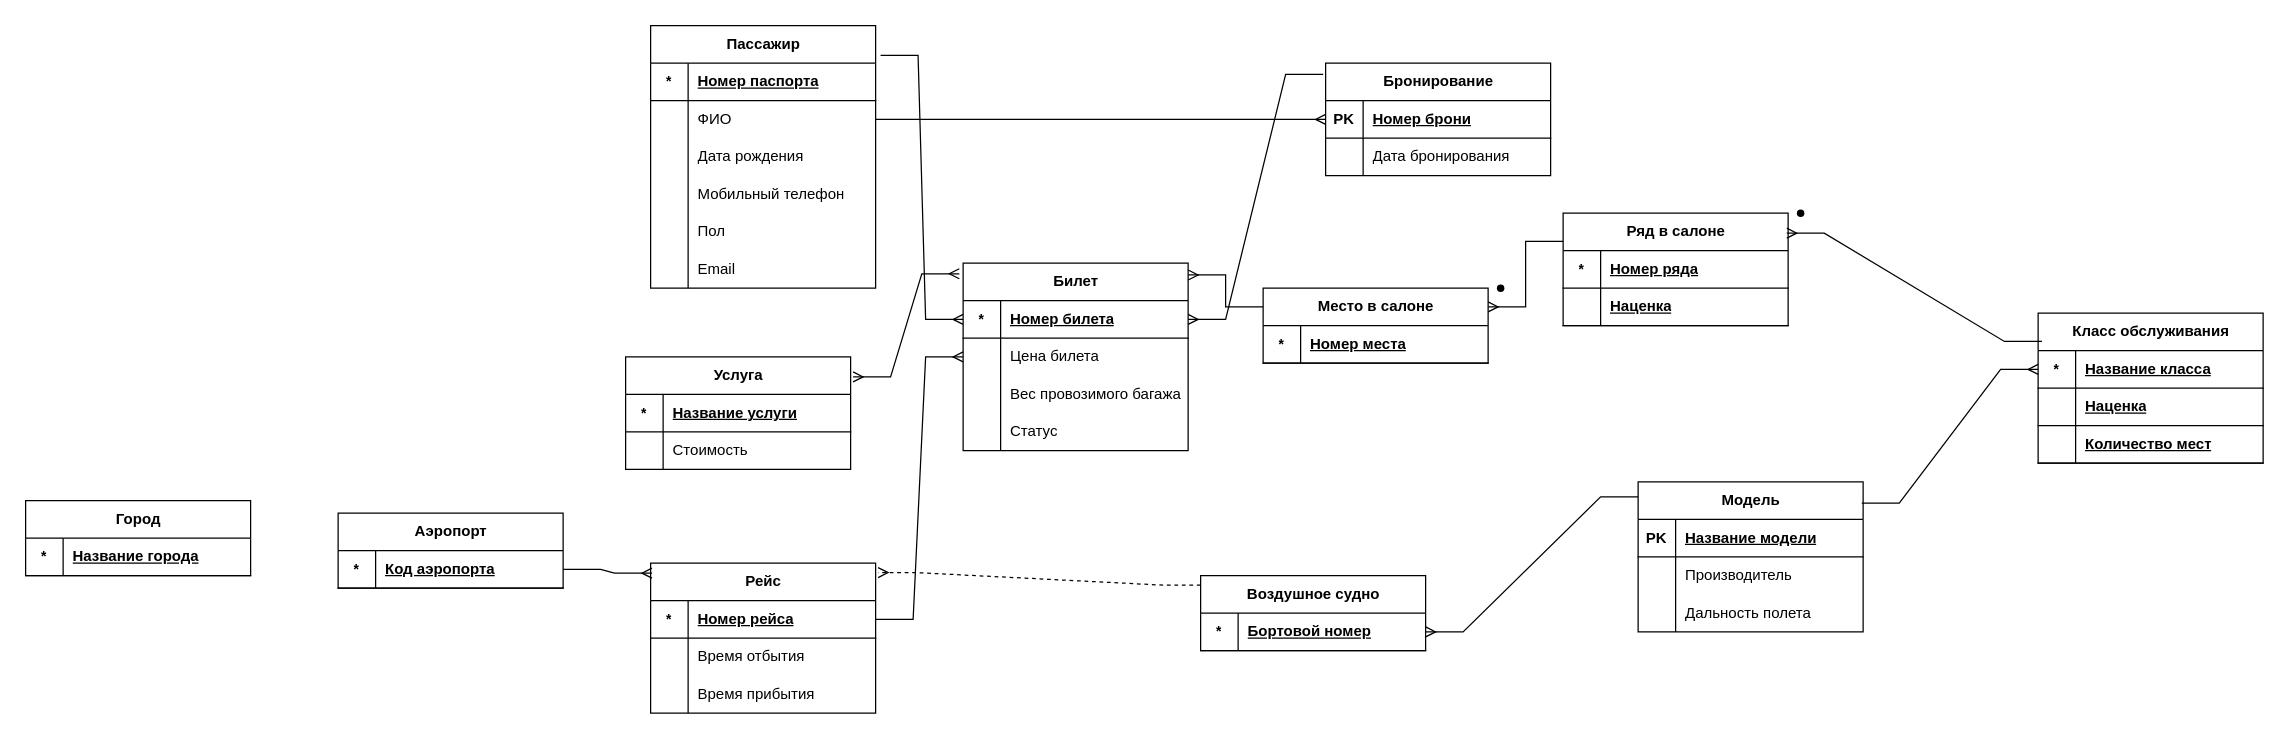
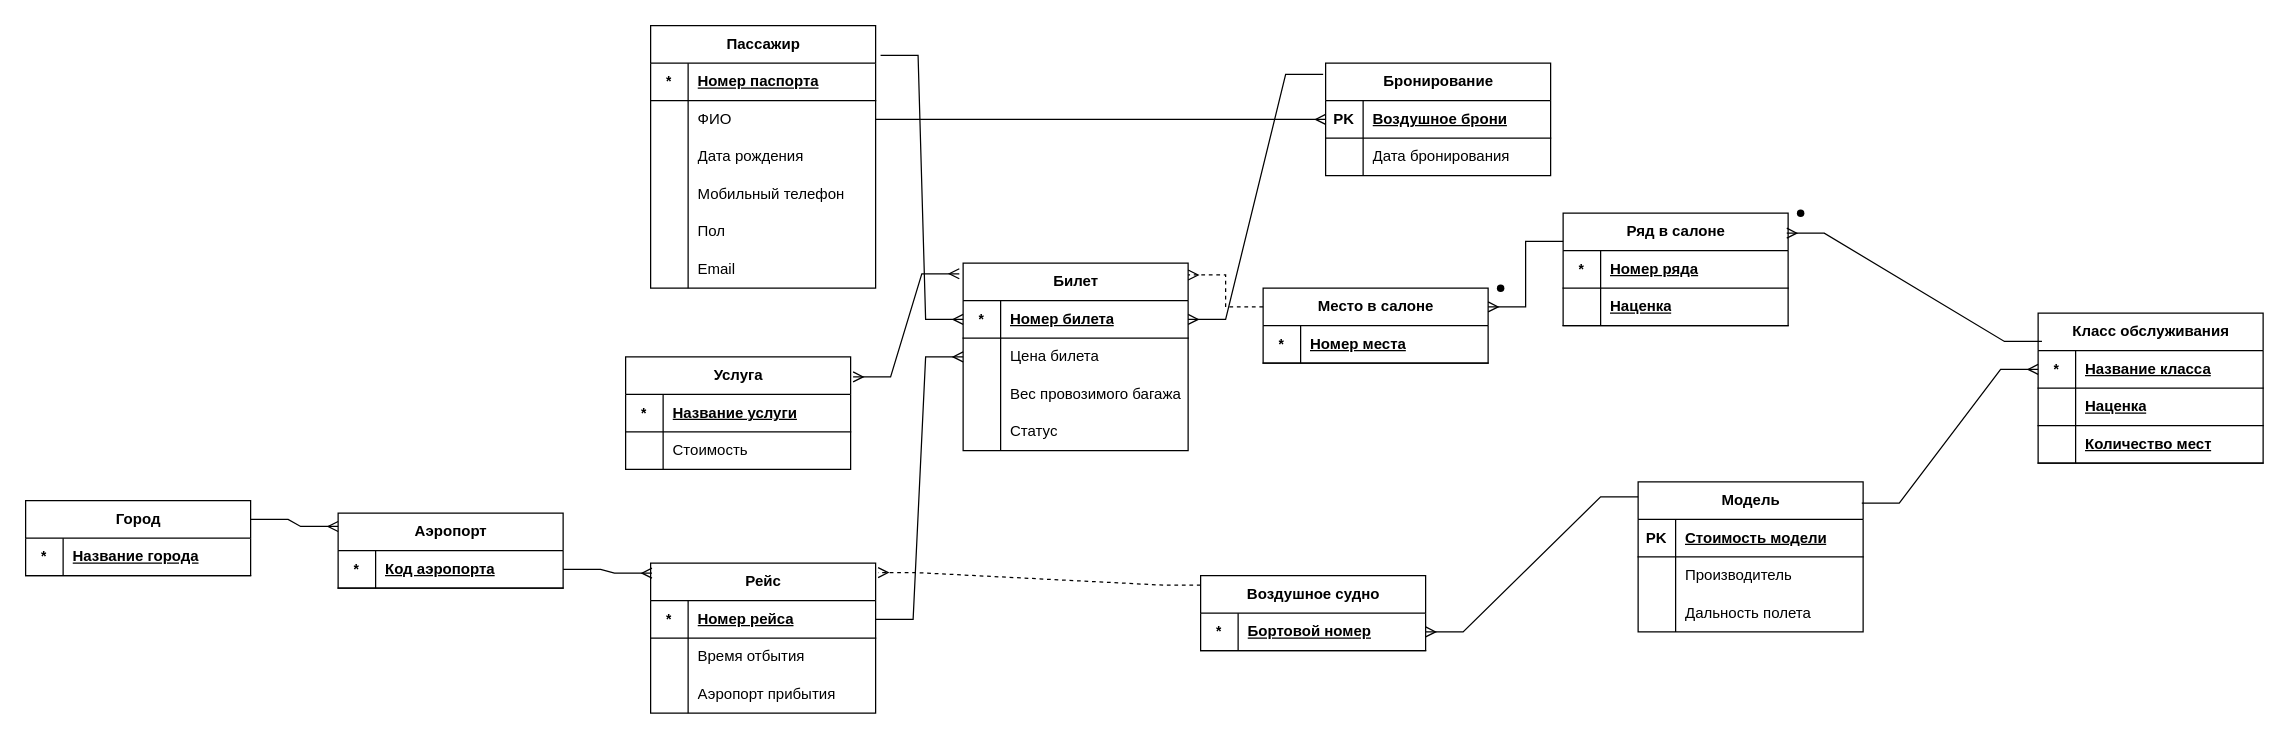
node "Номер брони": label "Номер брони" -> "Воздушное брони"
edge "Место в салоне" -> "Билет": style solid -> dashed
edge "Город" -> "Аэропорт": added
node "Название модели": label "Название модели" -> "Стоимость модели"
node "Время прибытия": label "Время прибытия" -> "Аэропорт прибытия"
